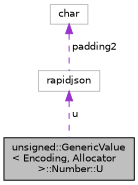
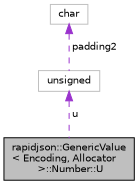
node "rapidjson": label "rapidjson" -> "unsigned"
node "unsigned::GenericValue < Encoding, Allocator >::Number::U": label "unsigned::GenericValue < Encoding, Allocator >::Number::U" -> "rapidjson::GenericValue < Encoding, Allocator >::Number::U"
